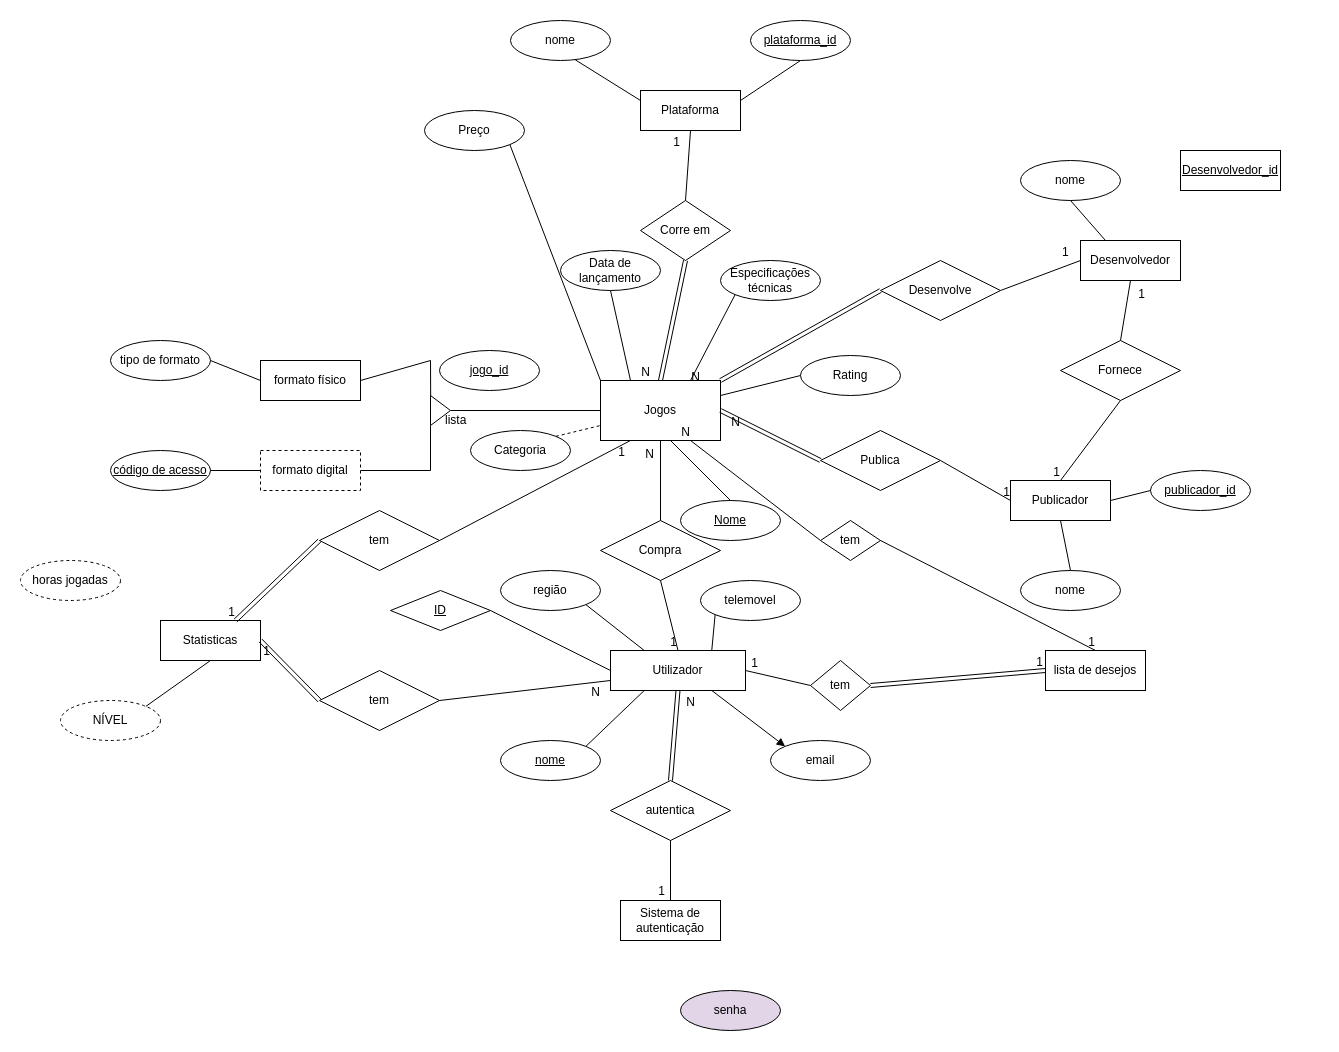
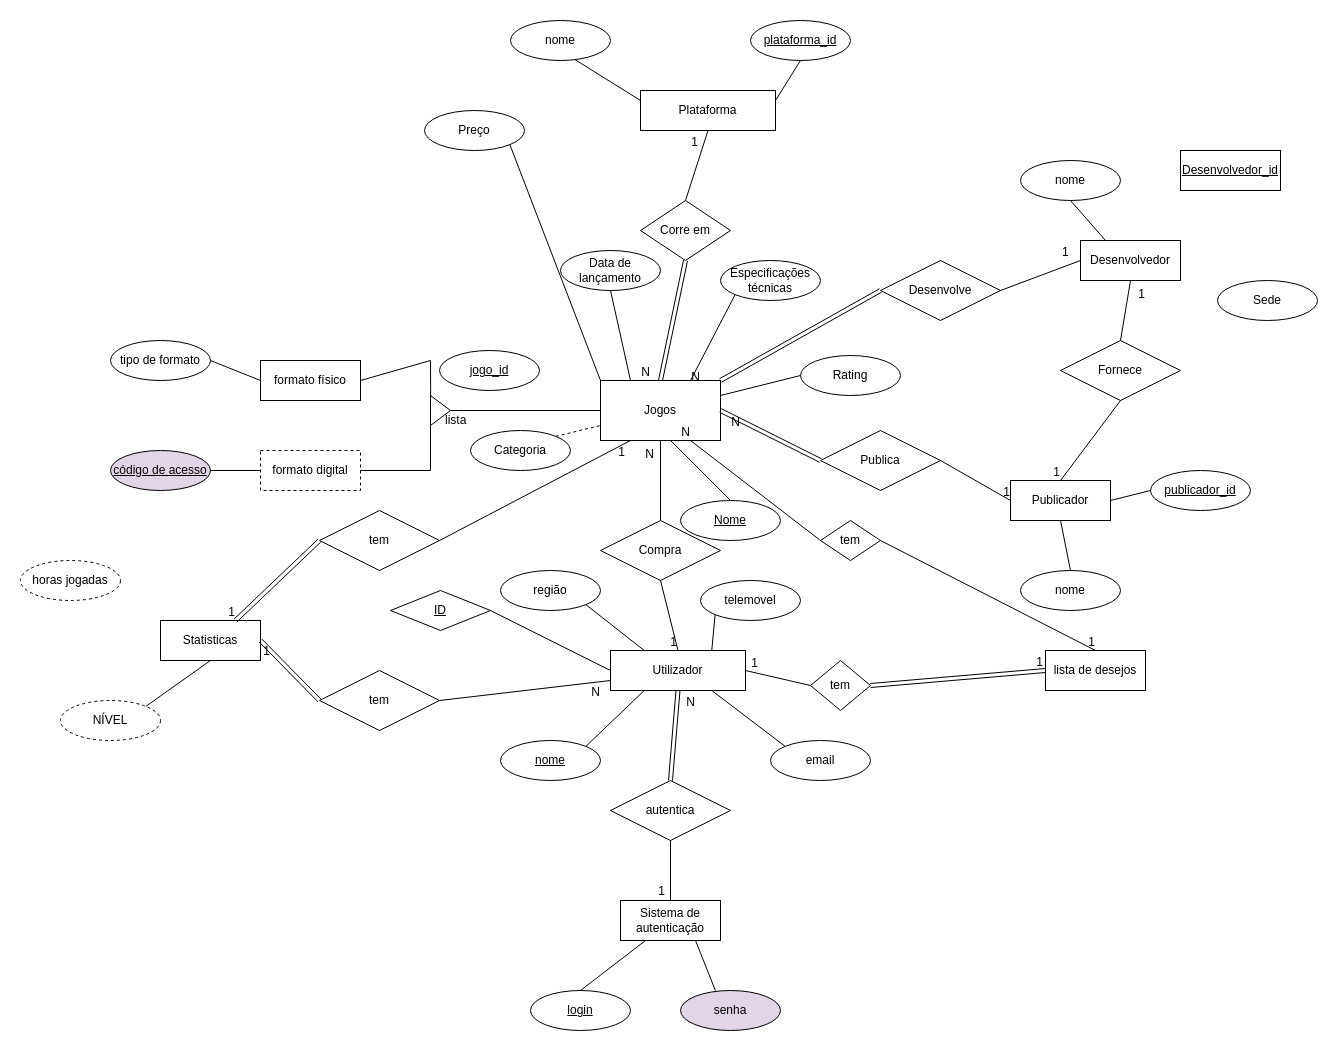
node "Plataforma": size 100x40 -> 135x40
node "Sede": added
node "código de acesso": fillcolor #ffffff -> #e1d5e7
edge "Utilizador" -> "email": arrowhead block -> none
edge "Sistema de autenticação" -- "senha": added
edge "Sistema de autenticação" -- "login": added
node "login": added
